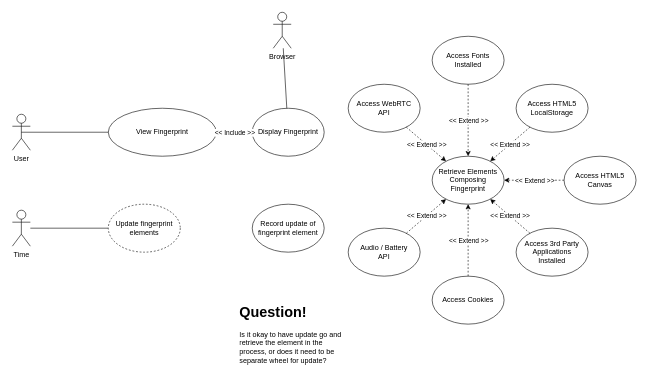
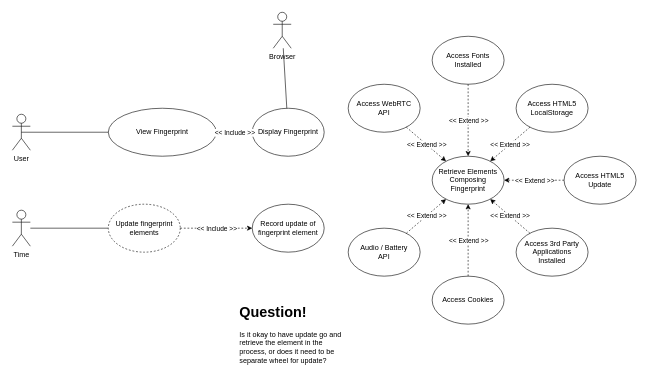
node "Access HTML5 Canvas": label "Access HTML5 Canvas" -> "Access HTML5 Update"
edge "Update fingerprint elements" -> "Record update of fingerprint element": added, label "<< Include >>"
